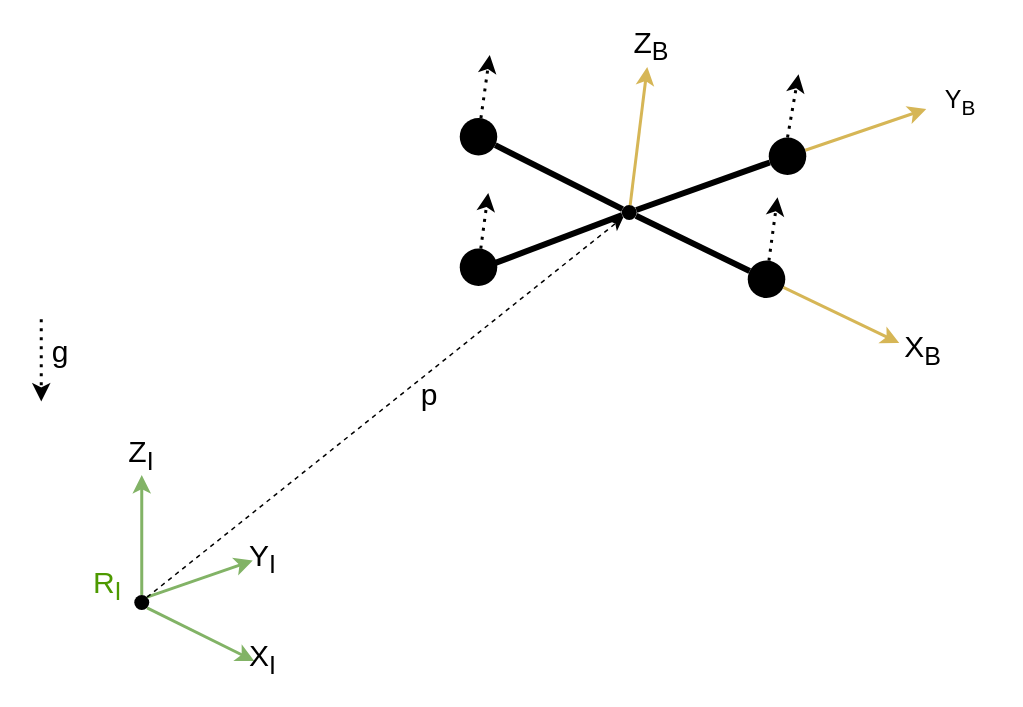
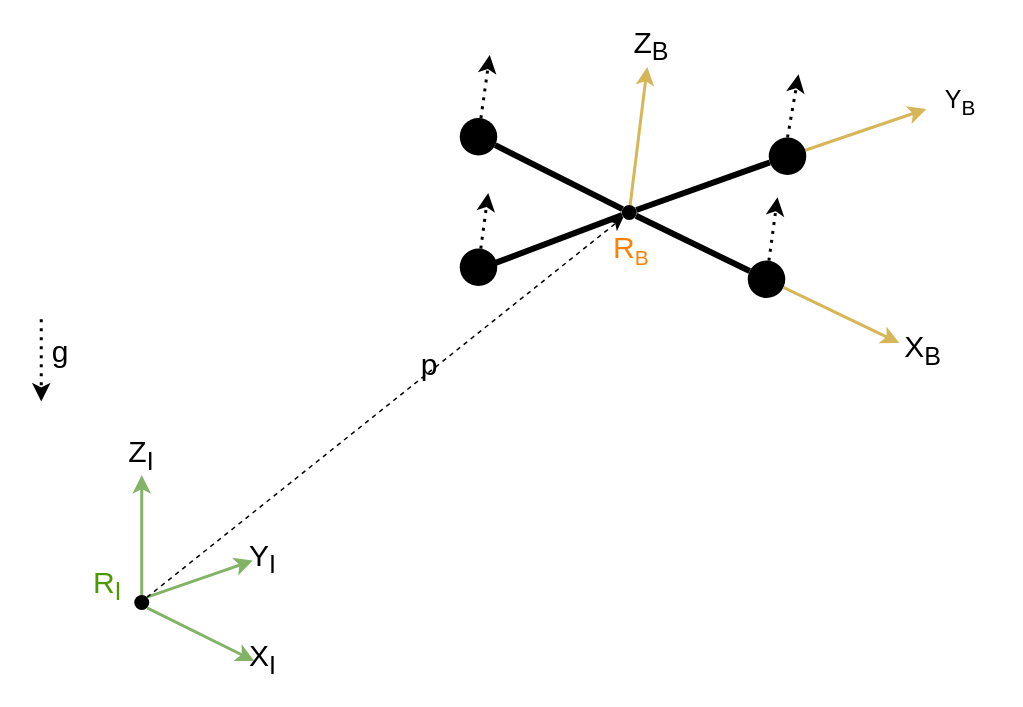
node "RB": added
node "p": moved (430, 394) -> (430, 364)
